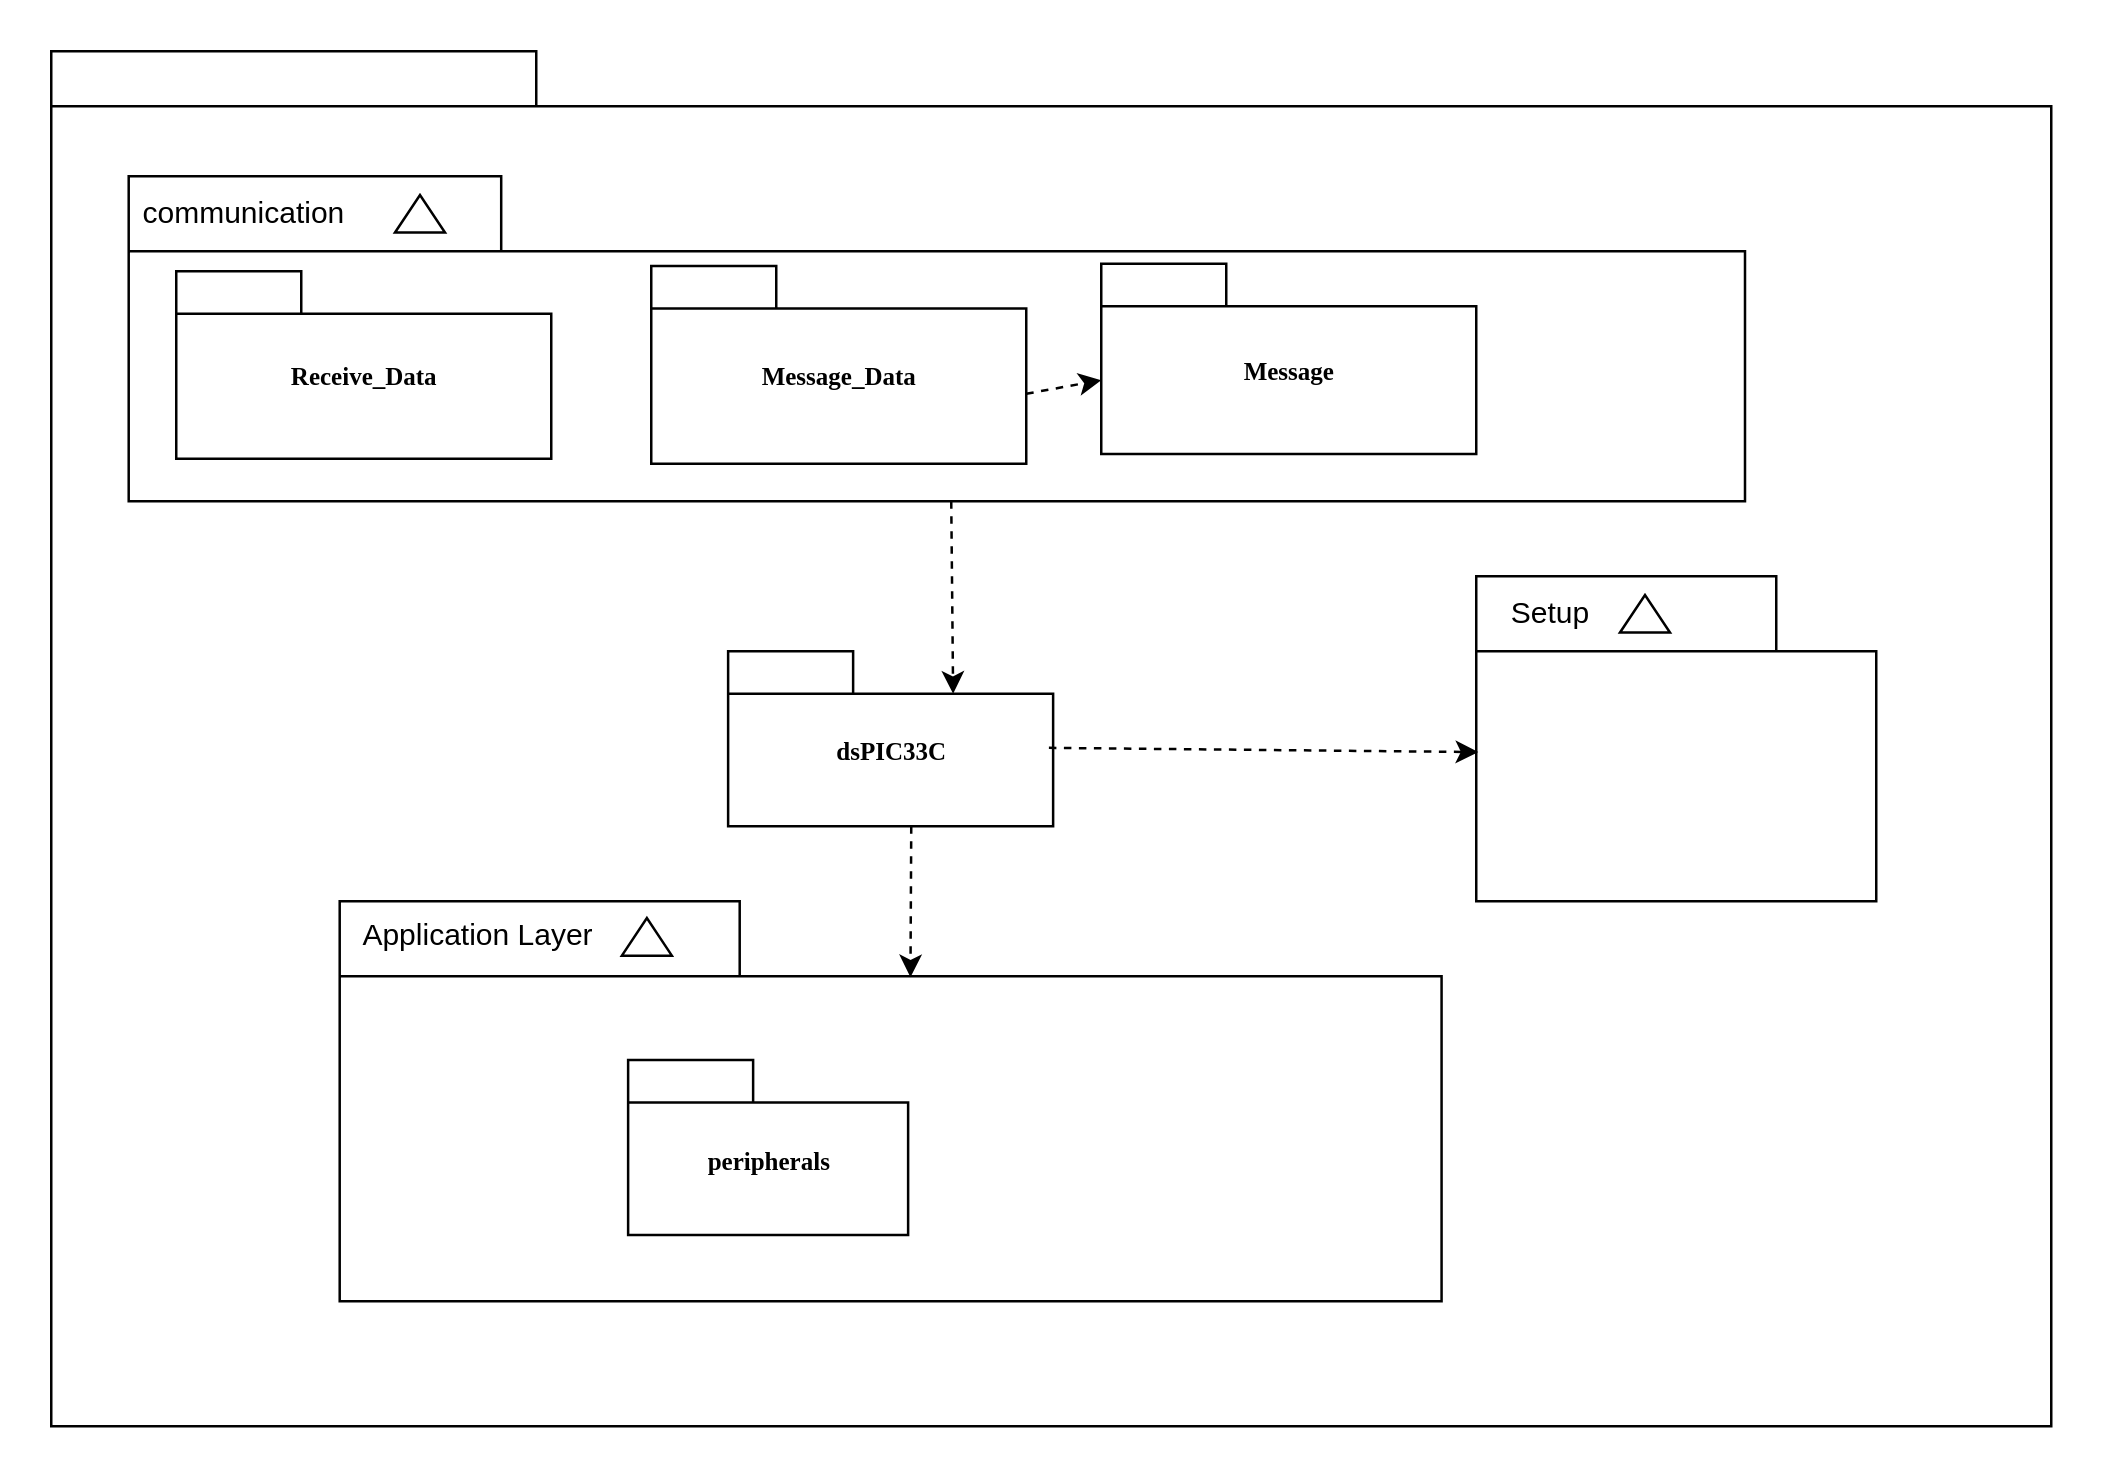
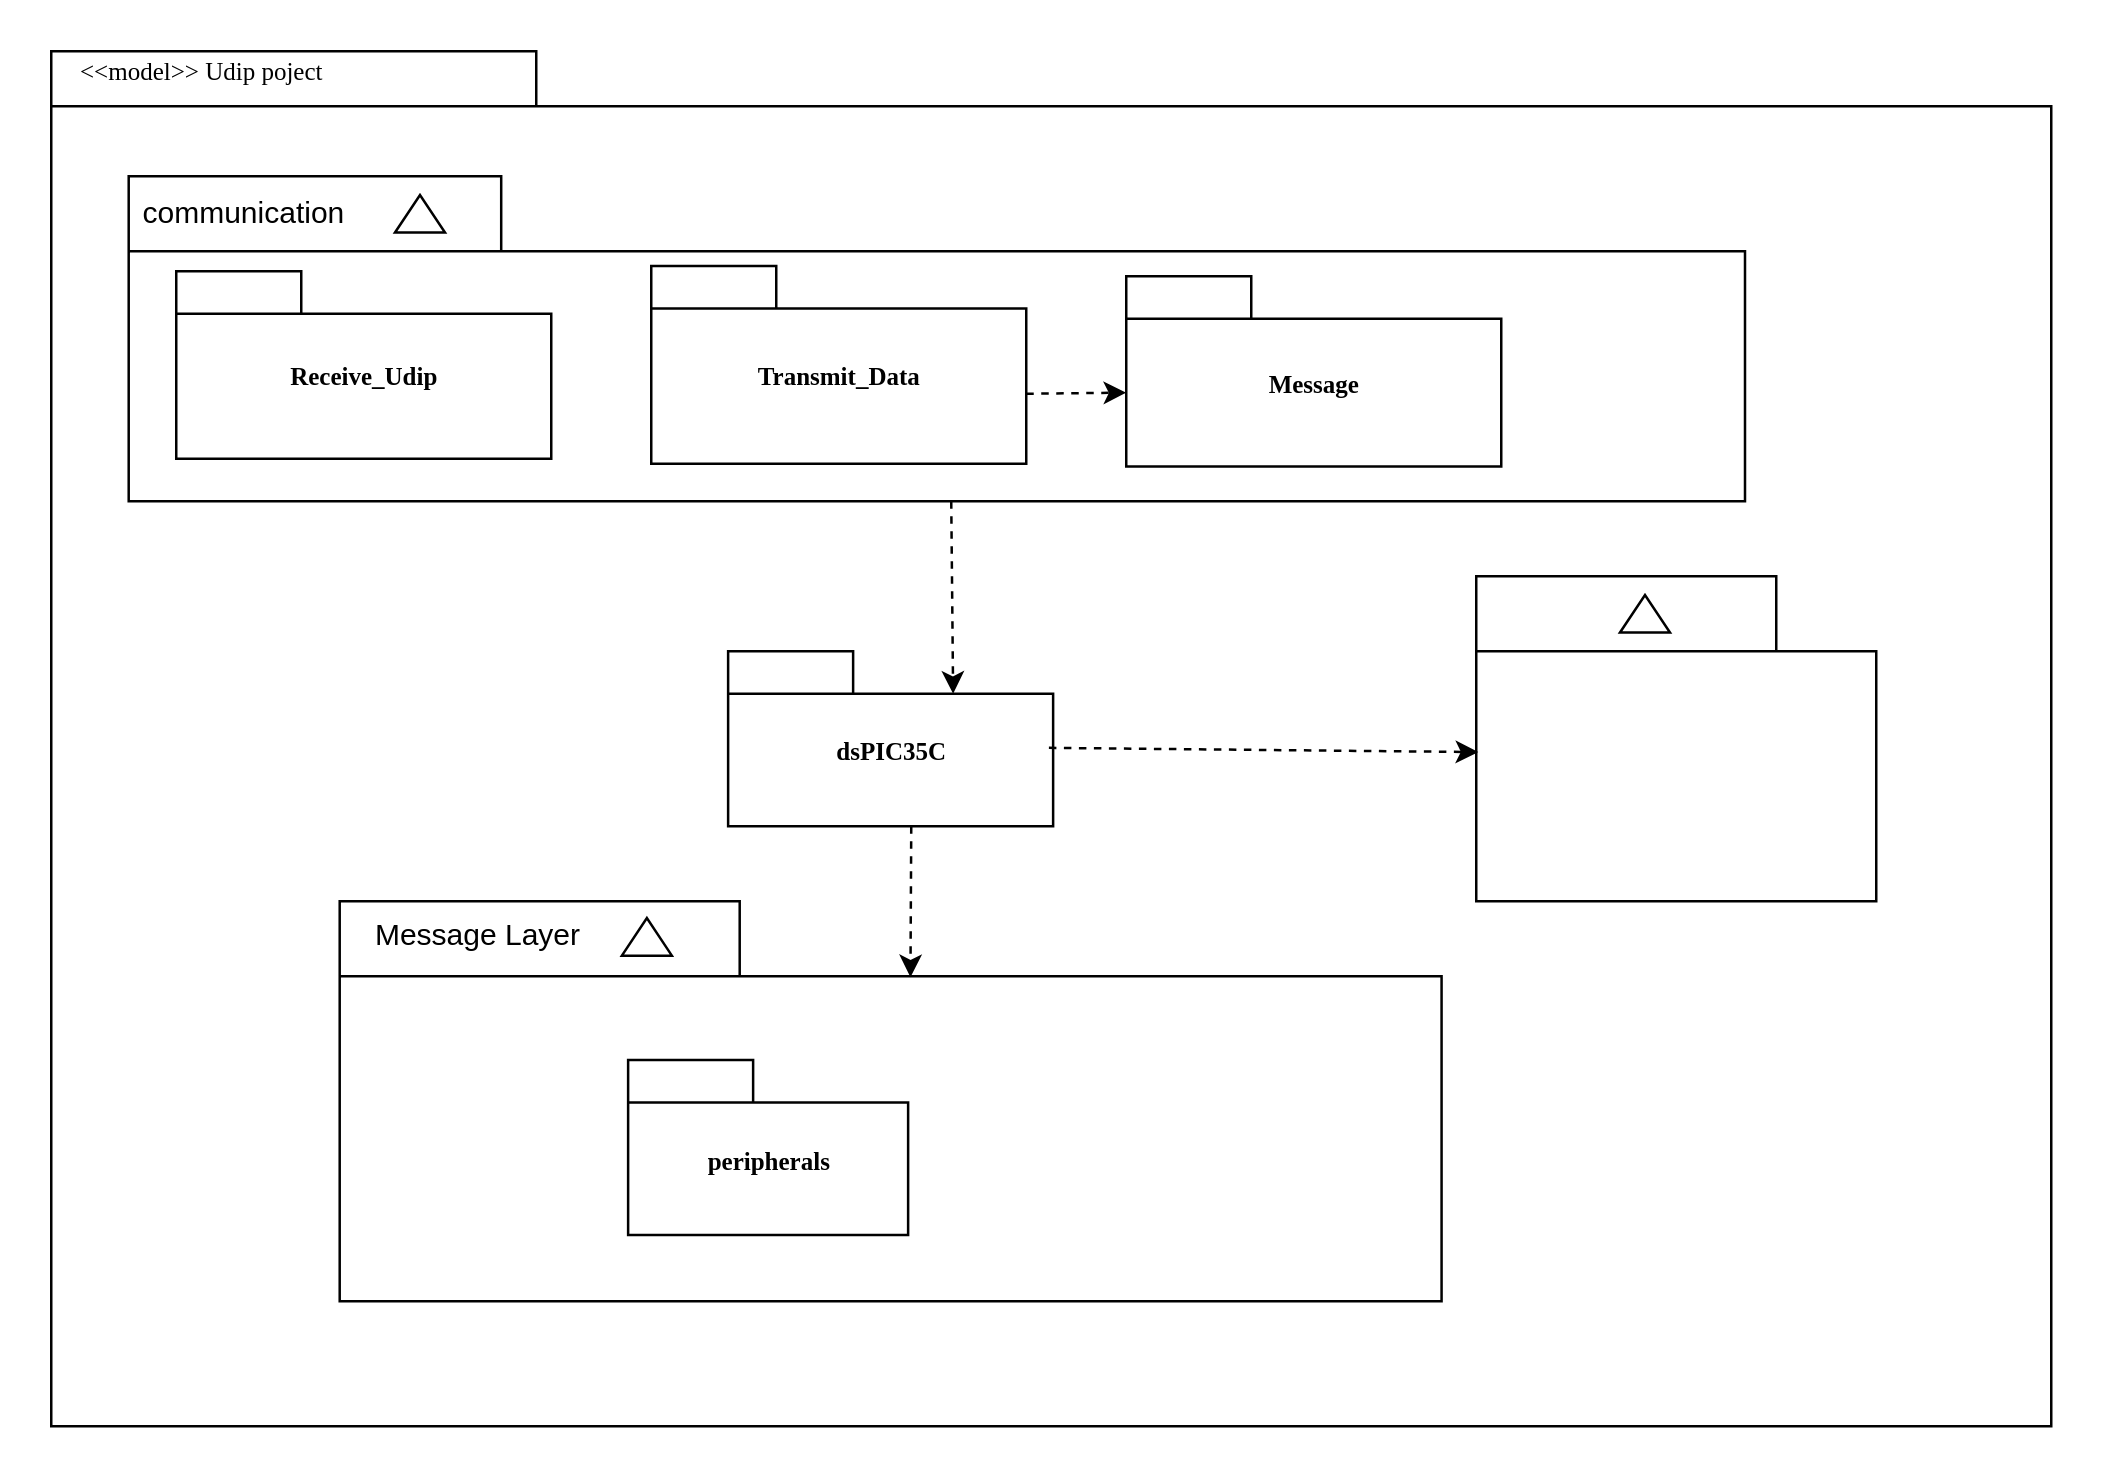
node "<<model>> Udip poject": added
node "Message": moved (1289, 359) -> (1314, 371)
node "Receive_Data": label "Receive_Data" -> "Receive_Udip"
node "Message_Data": label "Message_Data" -> "Transmit_Data"
node "Setup": removed
node "dsPIC33C": label "dsPIC33C" -> "dsPIC35C"
node "Application Layer": label "Application Layer" -> "Message Layer"
